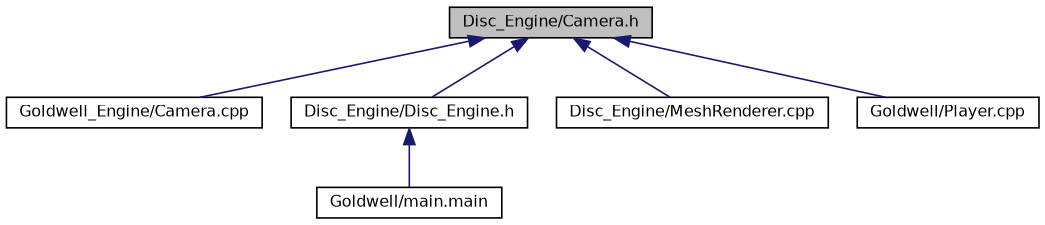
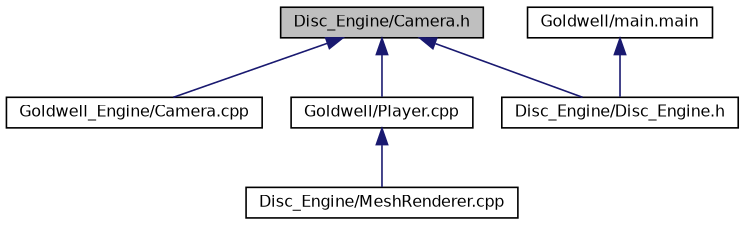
edge "Disc_Engine/MeshRenderer.cpp" -> "Disc_Engine/Camera.h": now "Disc_Engine/MeshRenderer.cpp" -> "Goldwell/Player.cpp"
edge "Goldwell/main.main" -> "Disc_Engine/Disc_Engine.h": reversed
